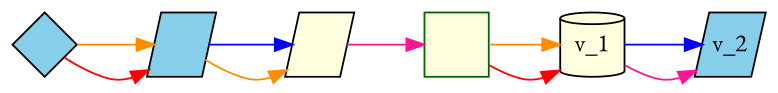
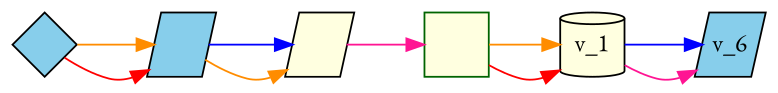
node "v_2": label "v_2" -> "v_6"
